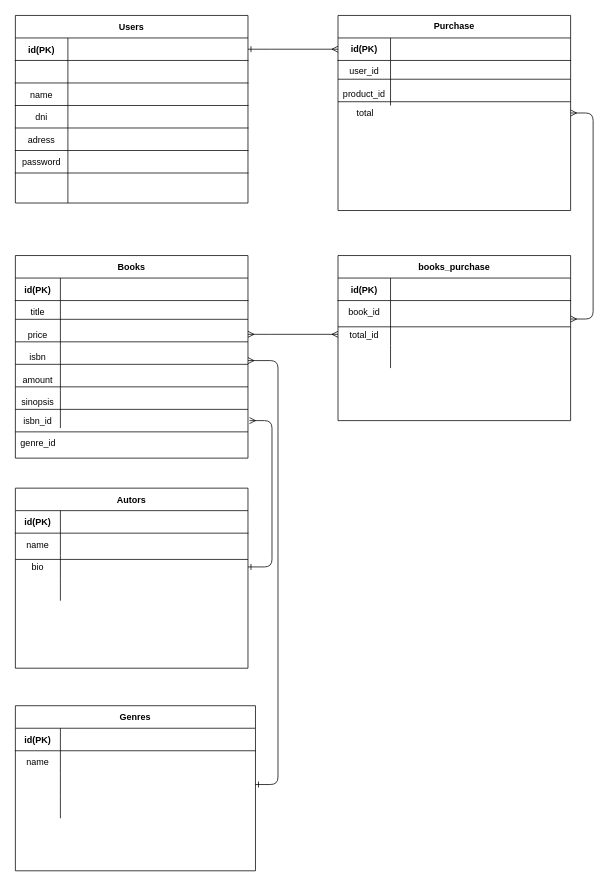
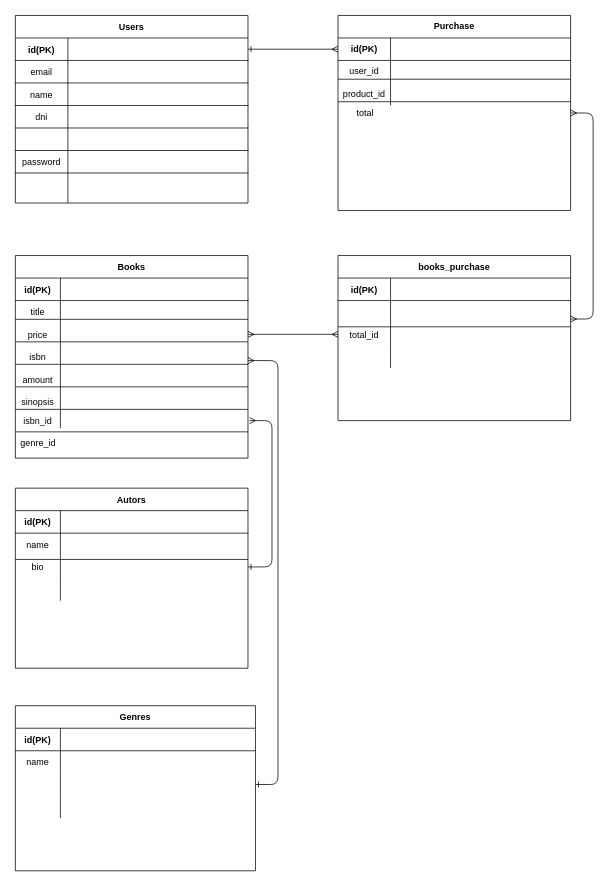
node "email": added
node "adress": removed
node "book_id": removed
